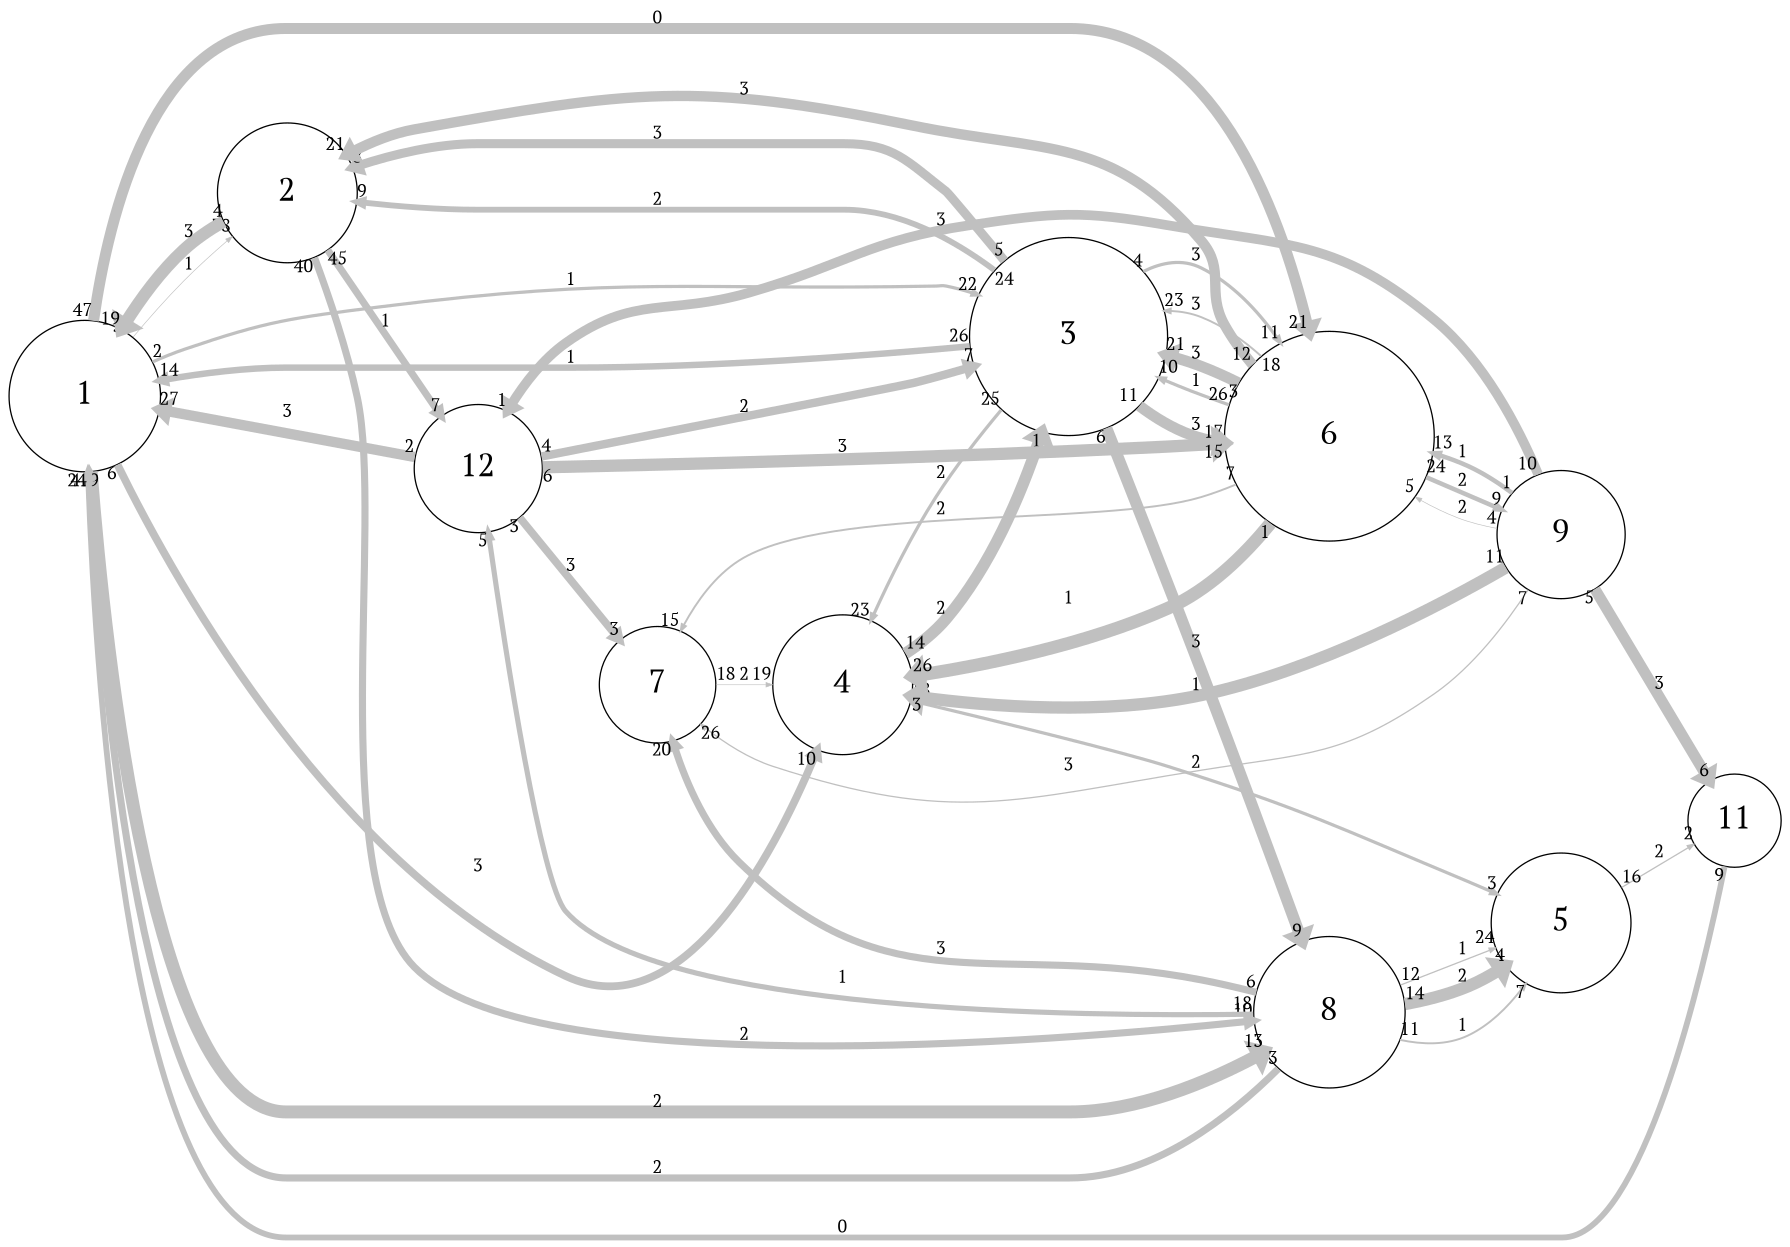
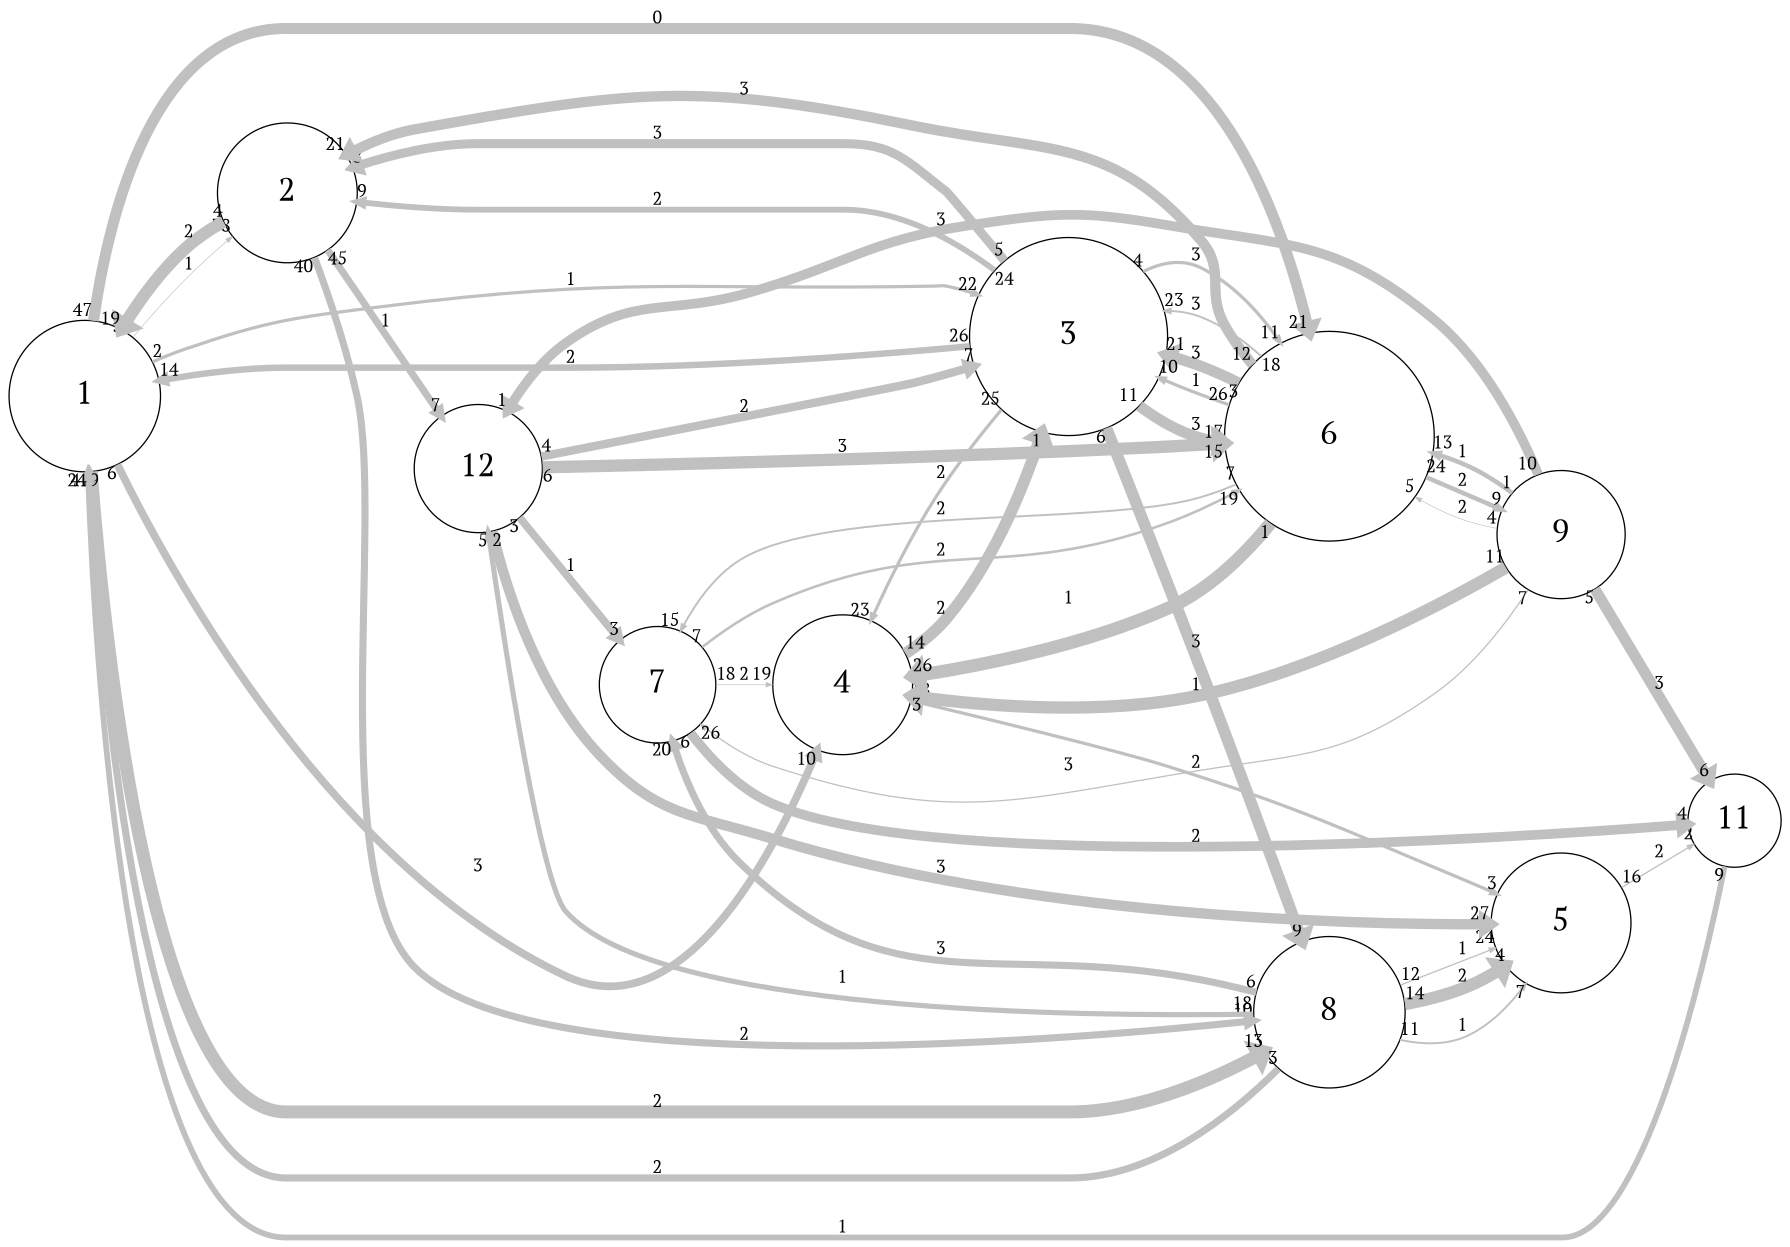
edge "2" -> "1": label "3" -> "2"
edge "3" -> "1": label "1" -> "2"
edge "12" -> "1": now "12" -> "5"
edge "7" -> "6": added, label "2"
edge "12" -> "7": label "3" -> "1"
edge "7" -> "11": added, label "2"
edge "11" -> "1": label "0" -> "1"
